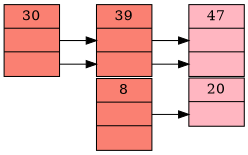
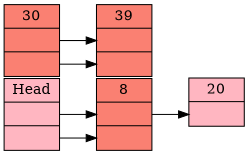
node "47": removed
node "Head": added
